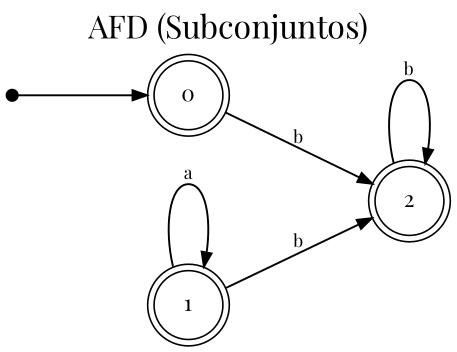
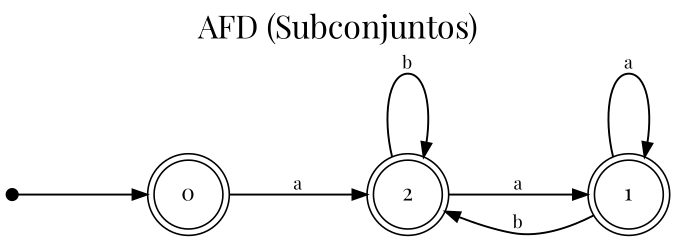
edge "0" -> "2": label "b" -> "a"
edge "2" -> "1": added, label "a"
